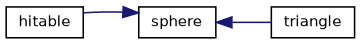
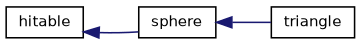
edge "hitable" -> "sphere": reversed
